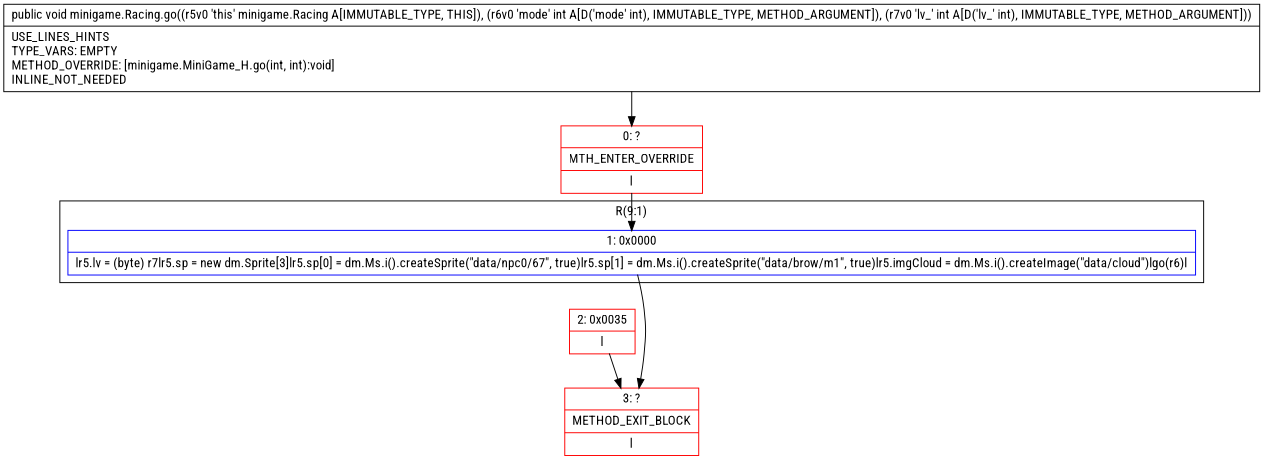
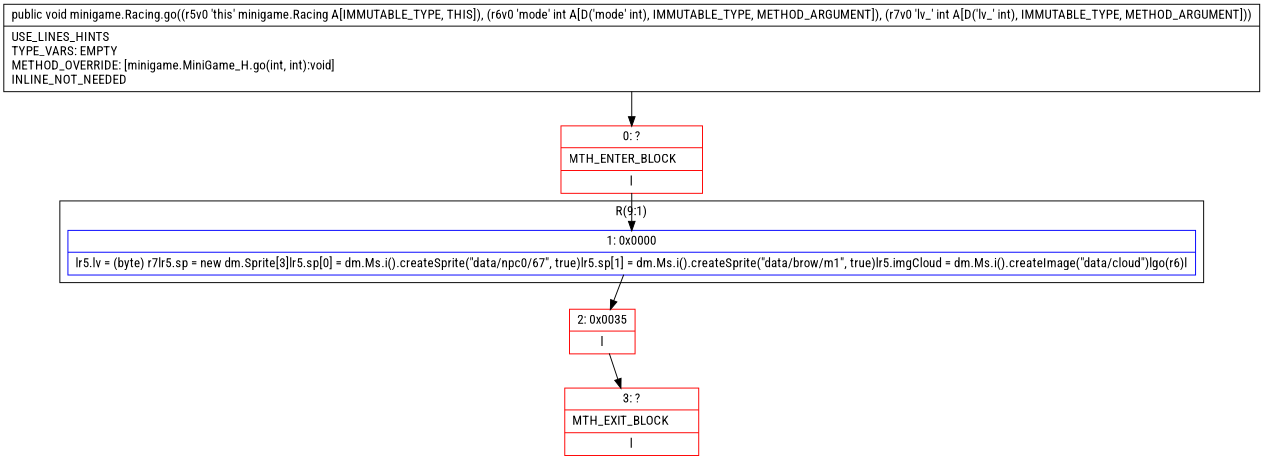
node "0: ?": text "MTH_ENTER_OVERRIDE" -> "MTH_ENTER_BLOCK"
edge "1: 0x0000" -> "3: ?": now "1: 0x0000" -> "2: 0x0035"
node "3: ?": text "METHOD_EXIT_BLOCK" -> "MTH_EXIT_BLOCK"
